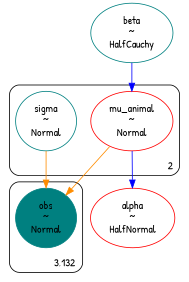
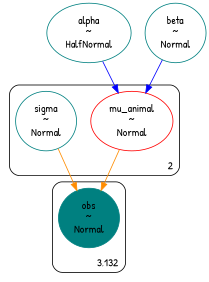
node "beta ~ HalfCauchy": label "beta ~ HalfCauchy" -> "beta ~ Normal"
edge "mu_animal ~ Normal" -> "alpha ~ HalfNormal": reversed
node "alpha ~ HalfNormal": color red -> teal
